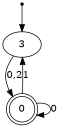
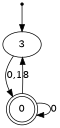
edge "3" -> "0": label "0,2" -> "0,1"
edge "0" -> "3": label "1" -> "8"
